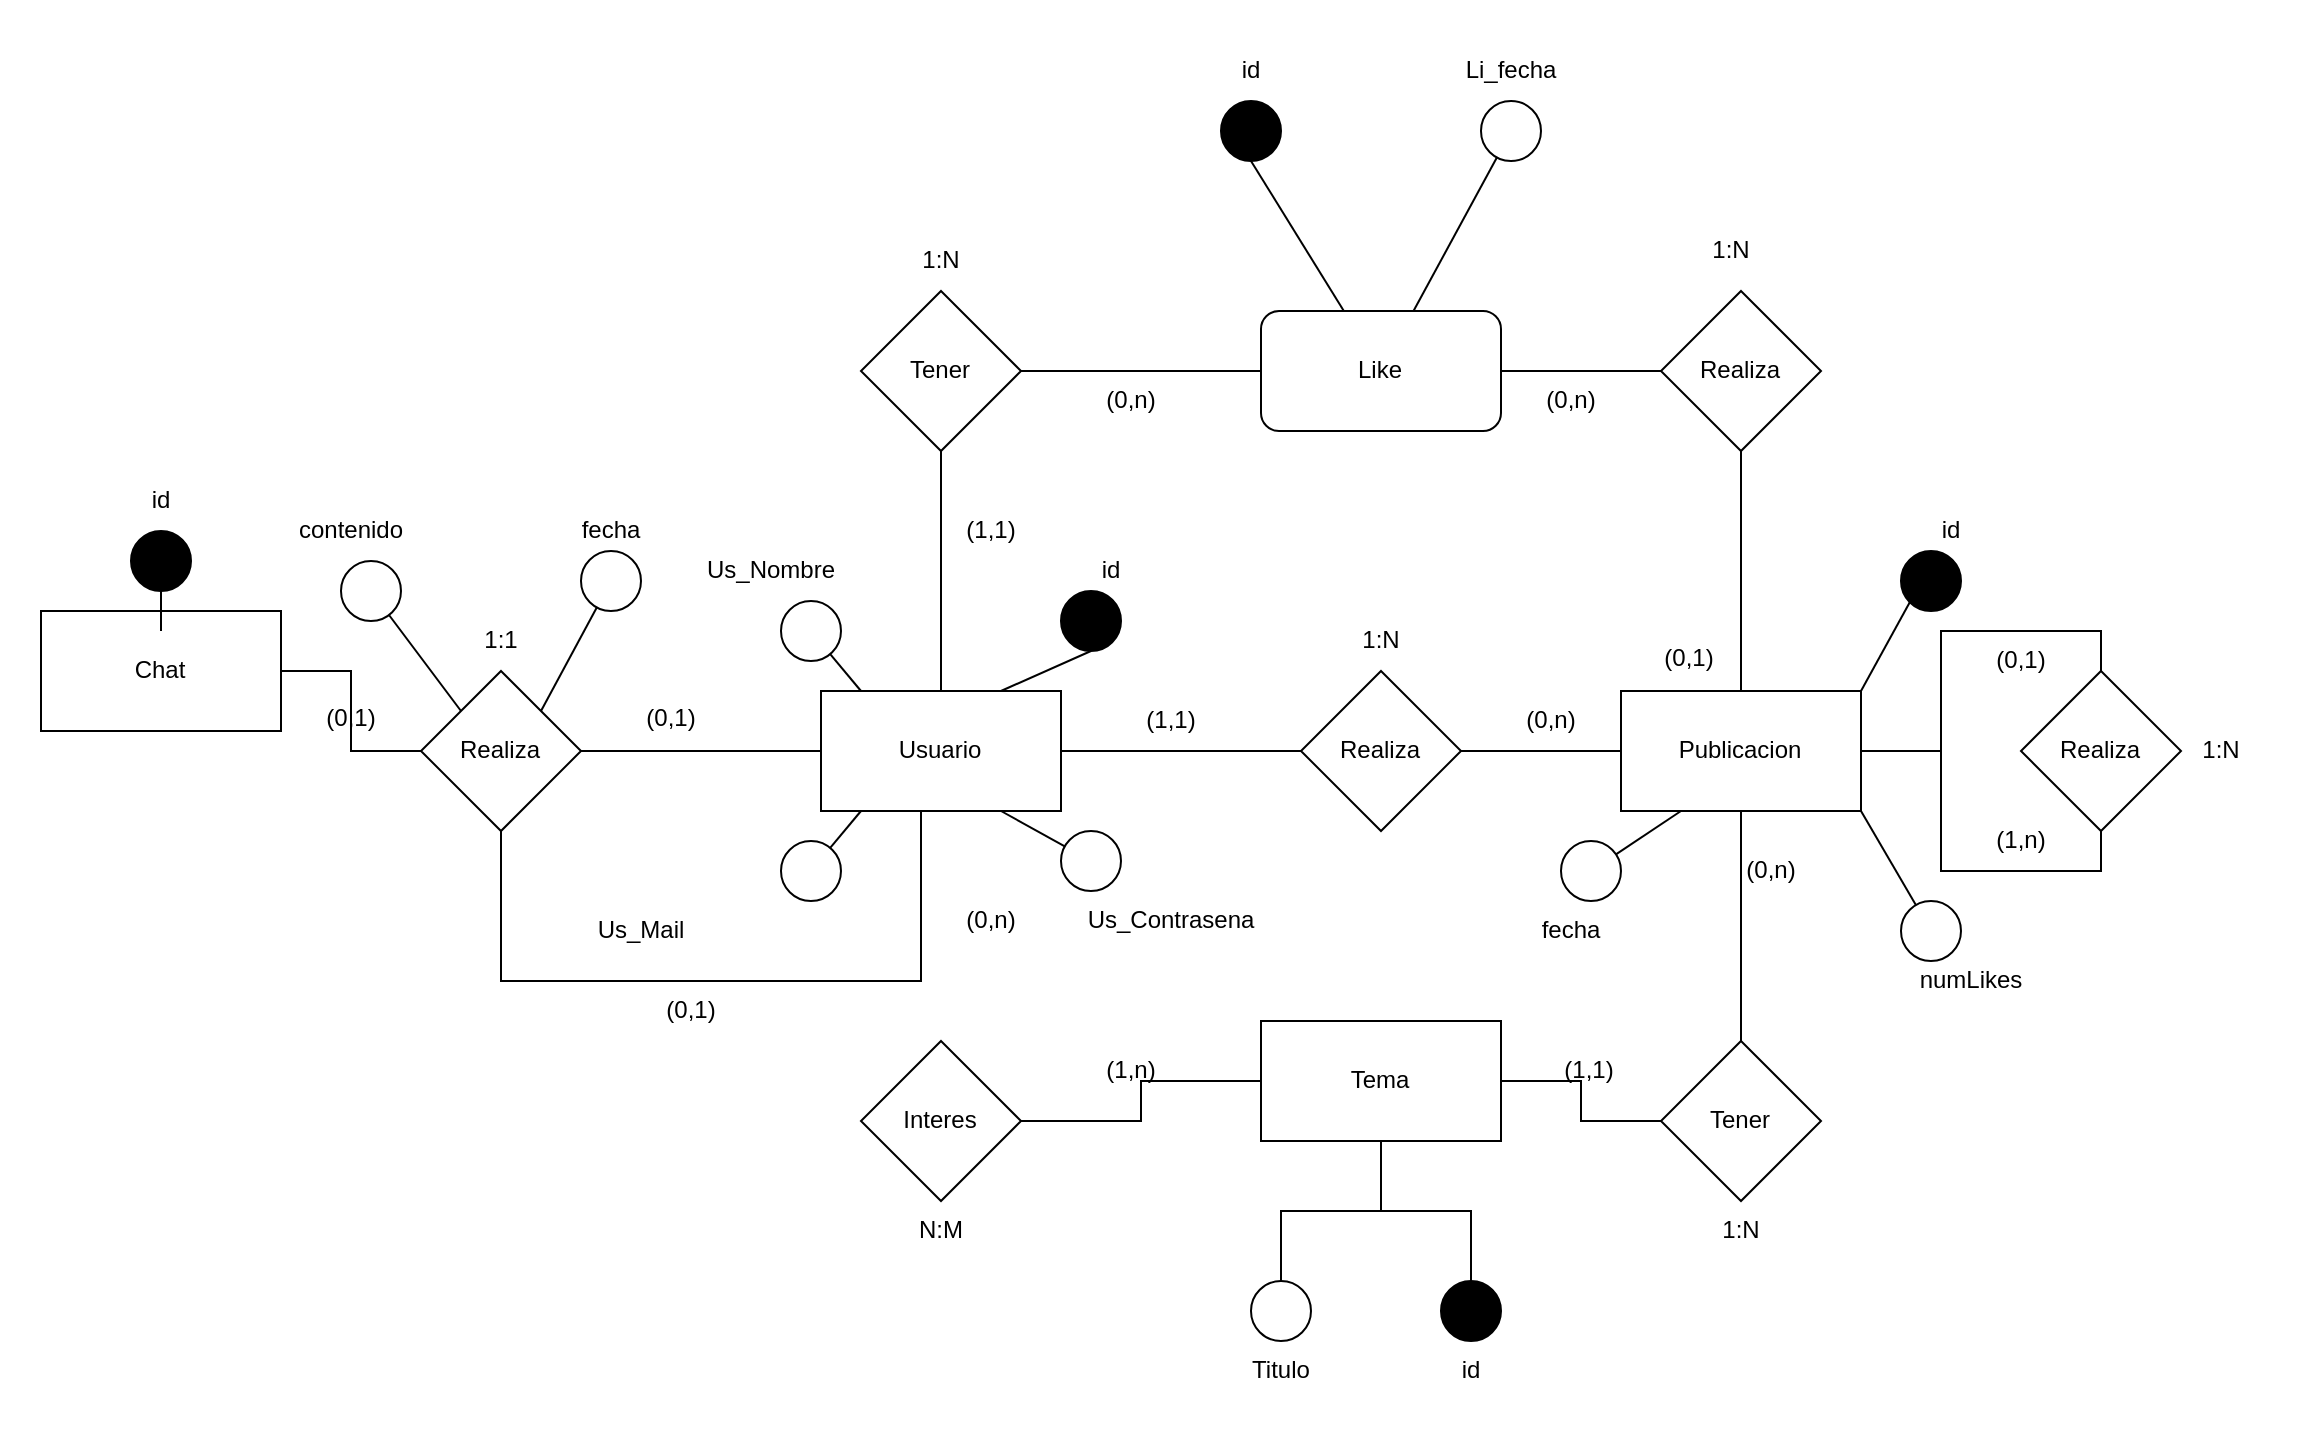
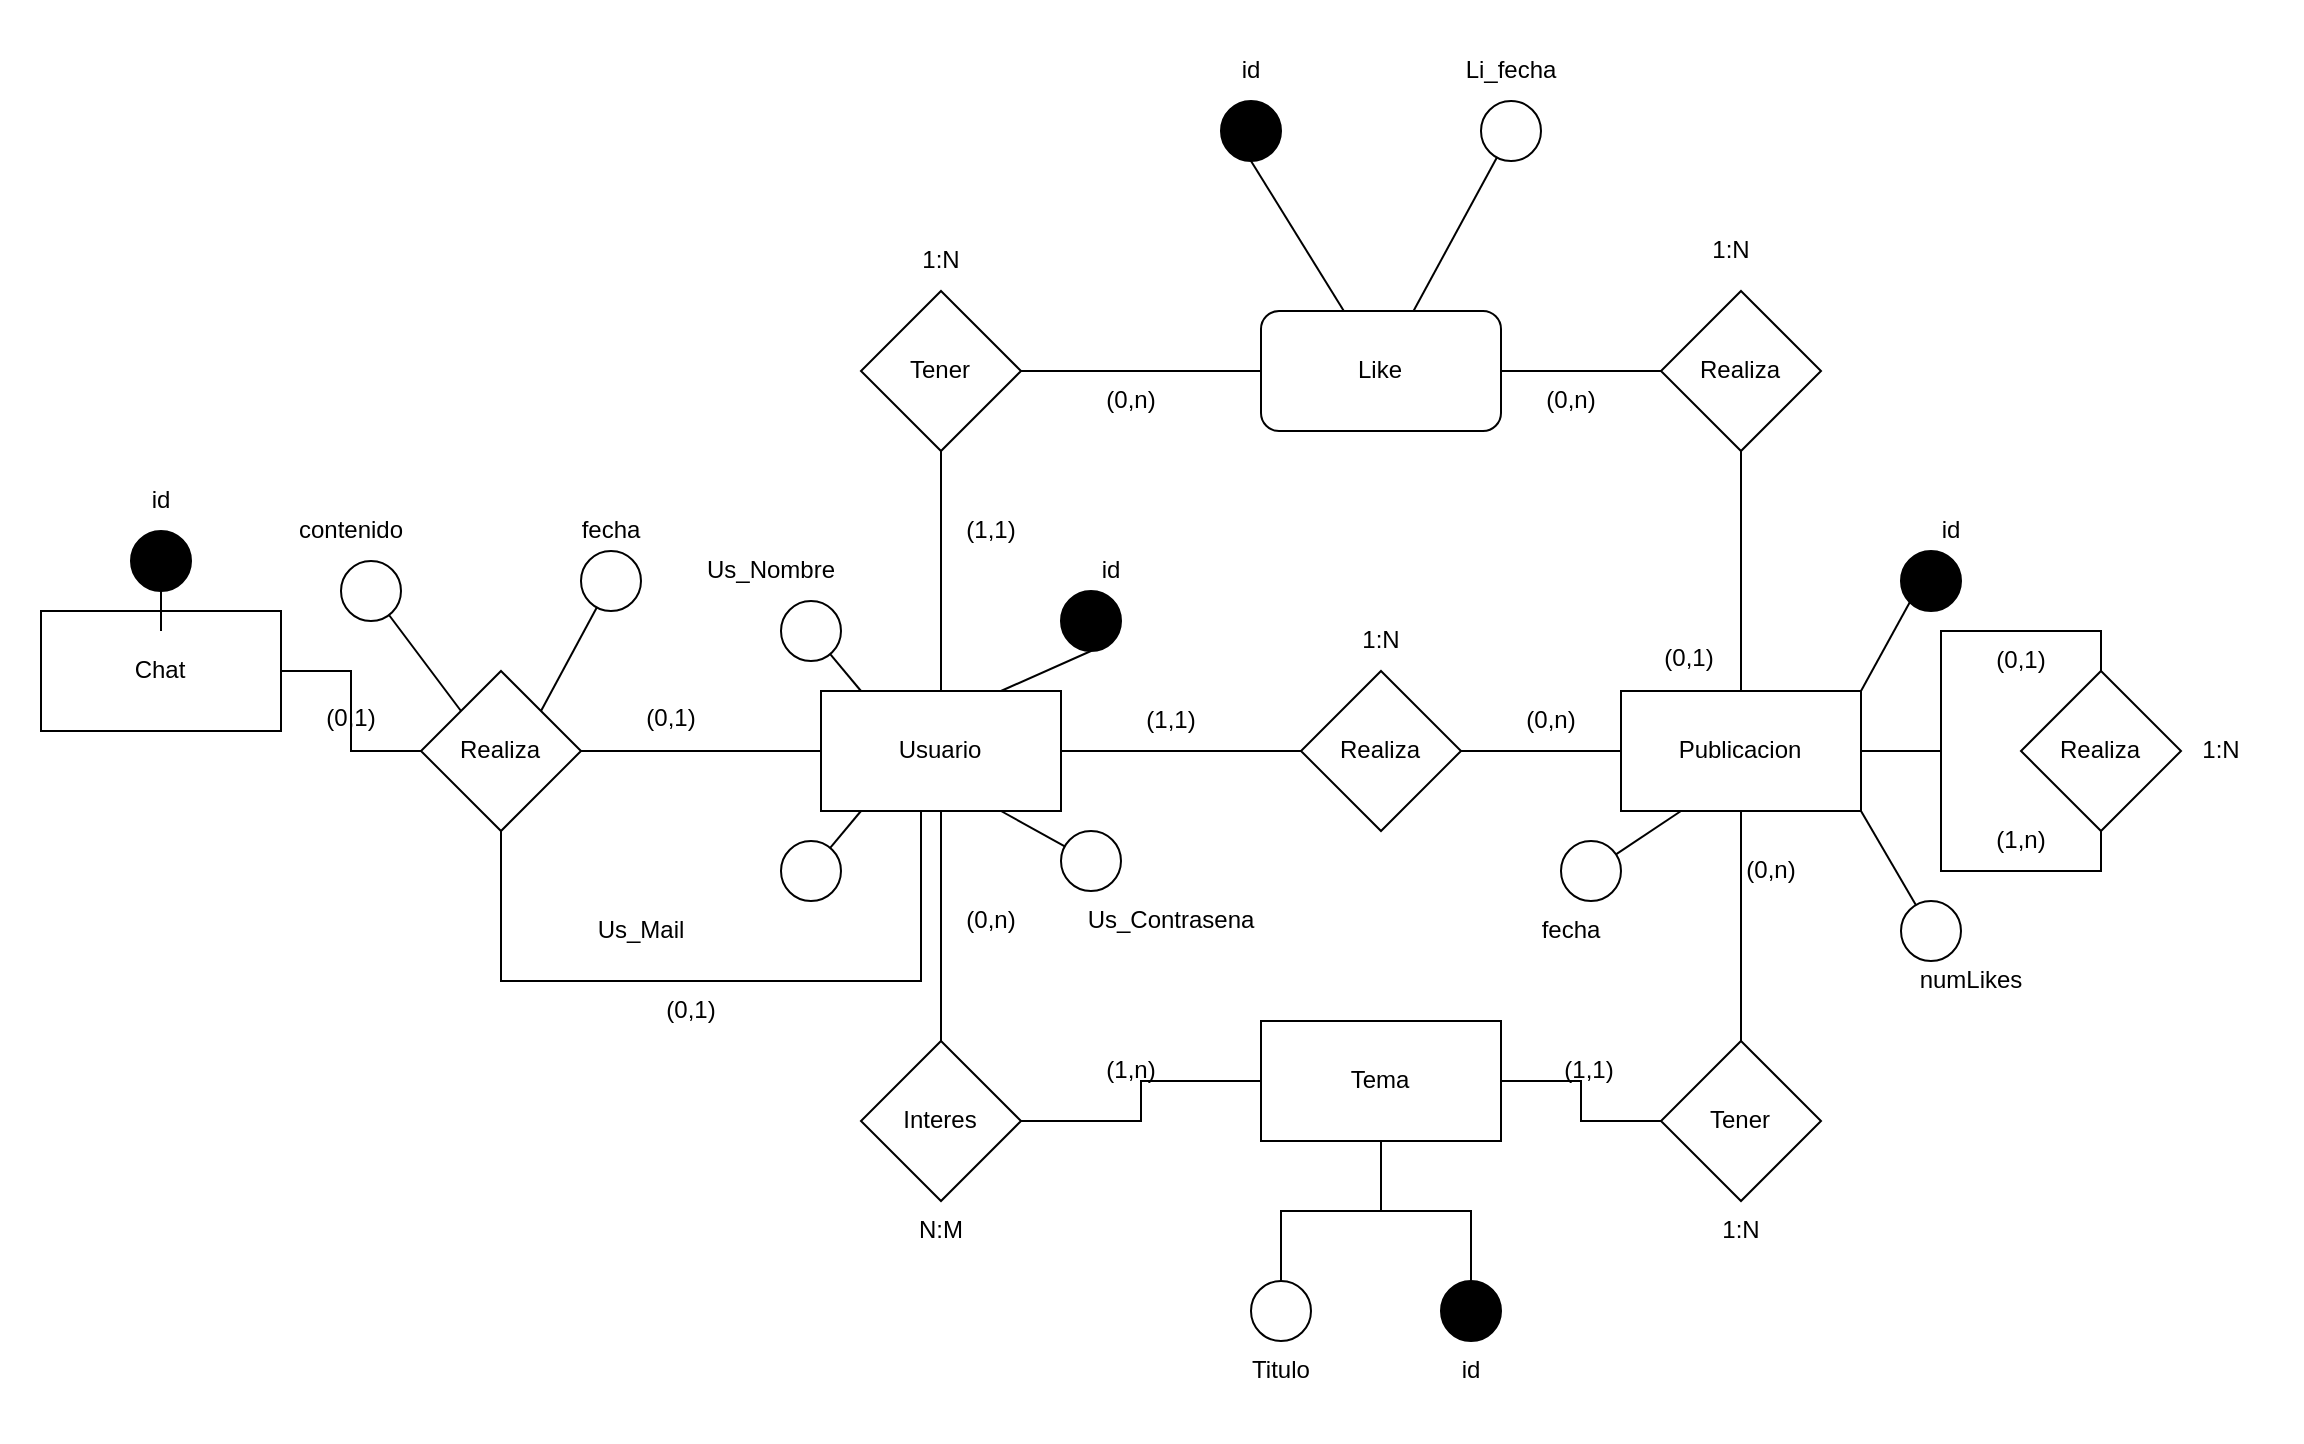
node "1:1": removed
edge "Usuario" -- "Interes": added
